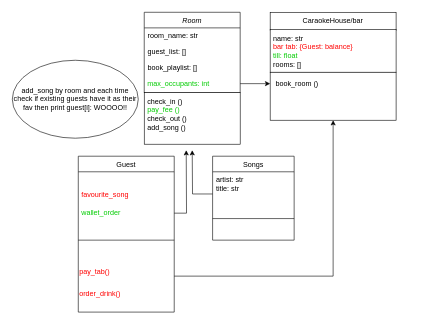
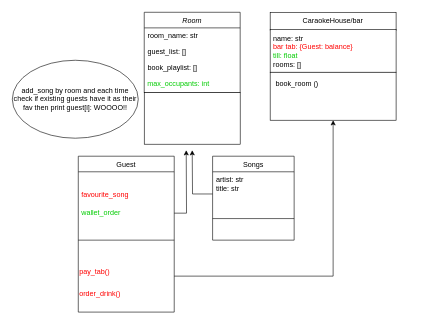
edge "max_occupants: int" -> "book_room ()": removed
node "check_in () pay_fee () check_out () add_song ()": removed
